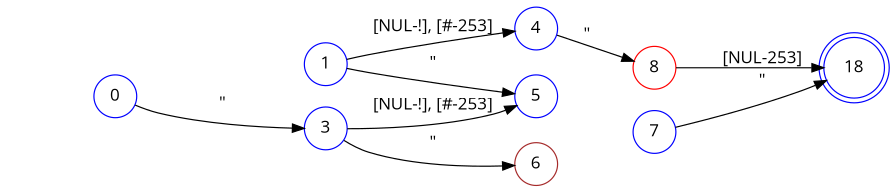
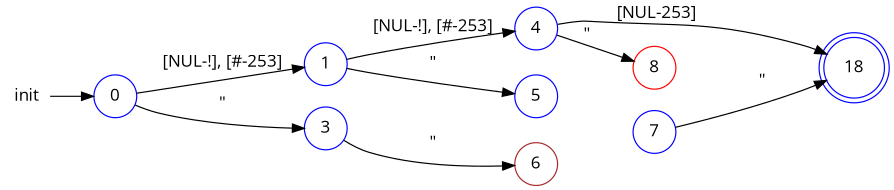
edge "8" -> "18": now "4" -> "18"
edge "0" -> "1": added, label "[NUL-!], [#-253]"
node "init": added
edge "3" -> "5": removed, label "[NUL-!], [#-253]"
